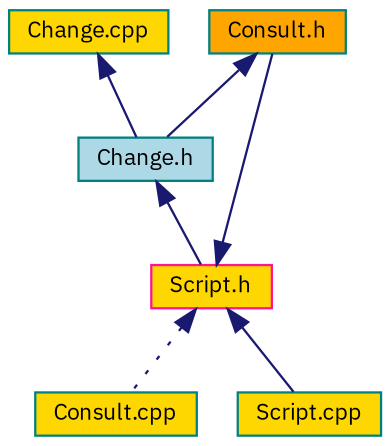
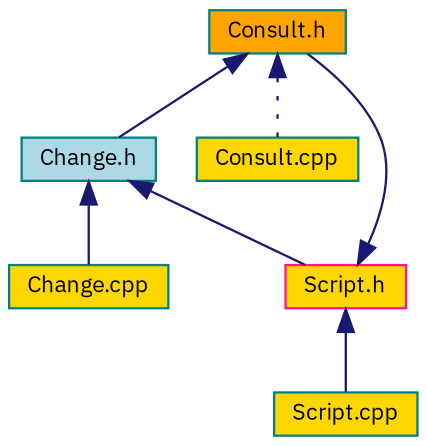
edge "Change.h" -> "Change.cpp": reversed
edge "Consult.cpp" -> "Script.h": now "Consult.cpp" -> "Consult.h"
